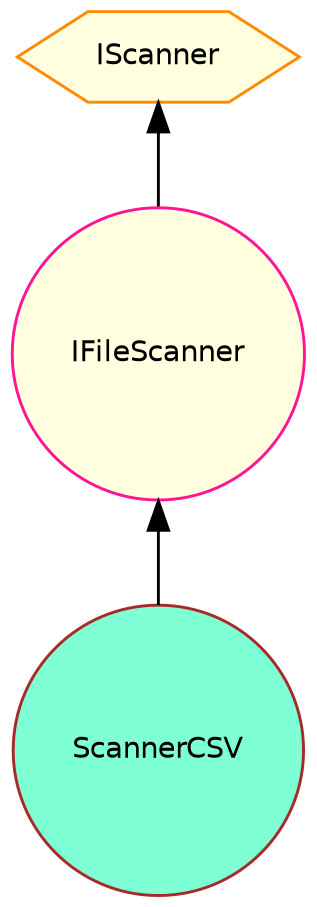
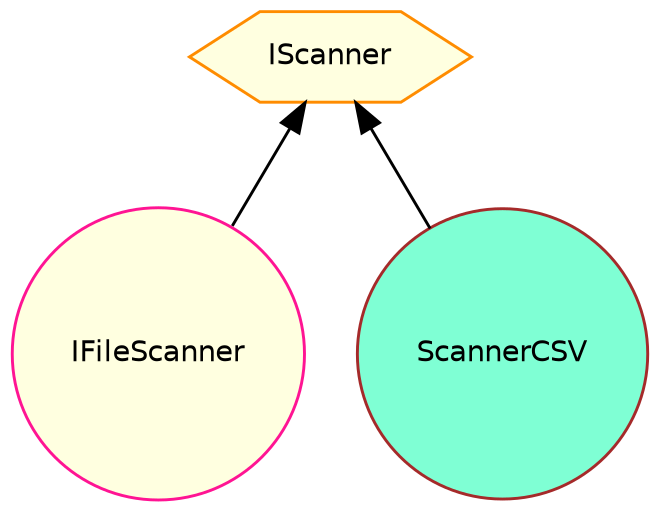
edge "ScannerCSV" -> "IFileScanner": now "ScannerCSV" -> "IScanner"
